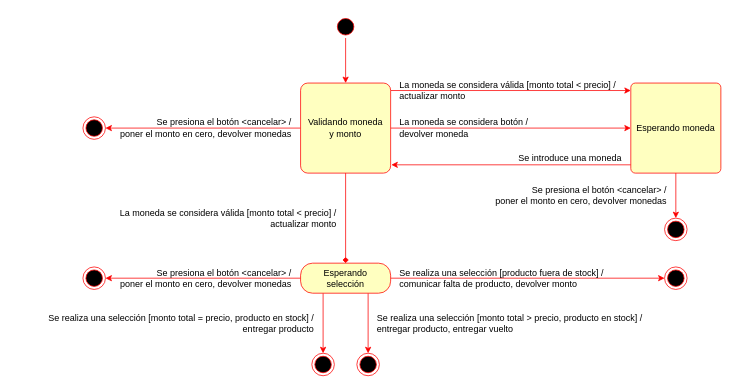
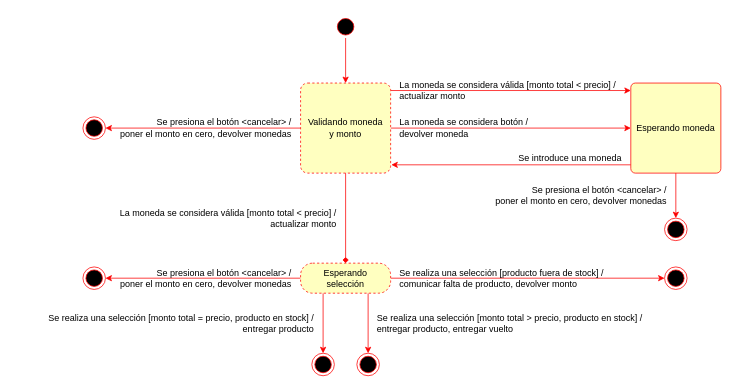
node "Validando moneda y monto": style solid -> dashed
node "Esperando selección": style solid -> dashed
